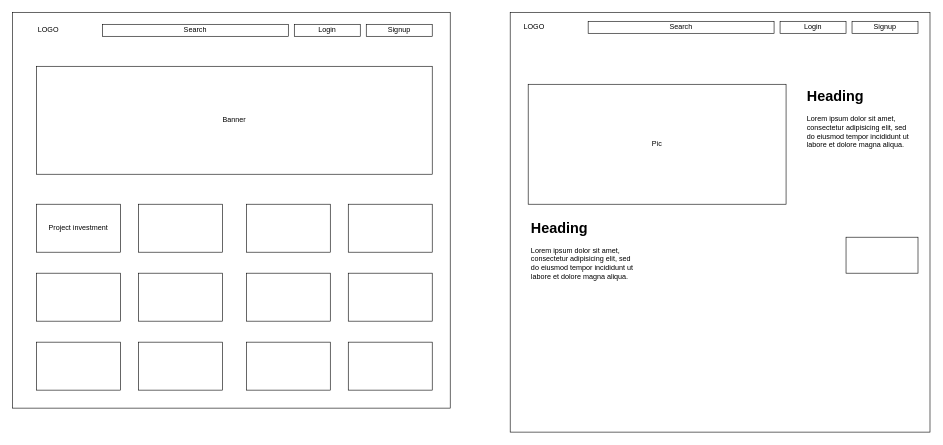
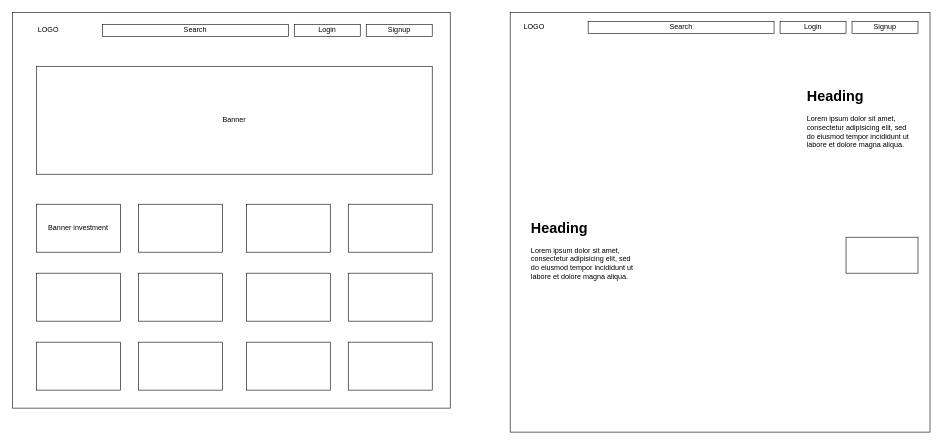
node "Pic": removed
node "Project investment": label "Project investment" -> "Banner investment"
